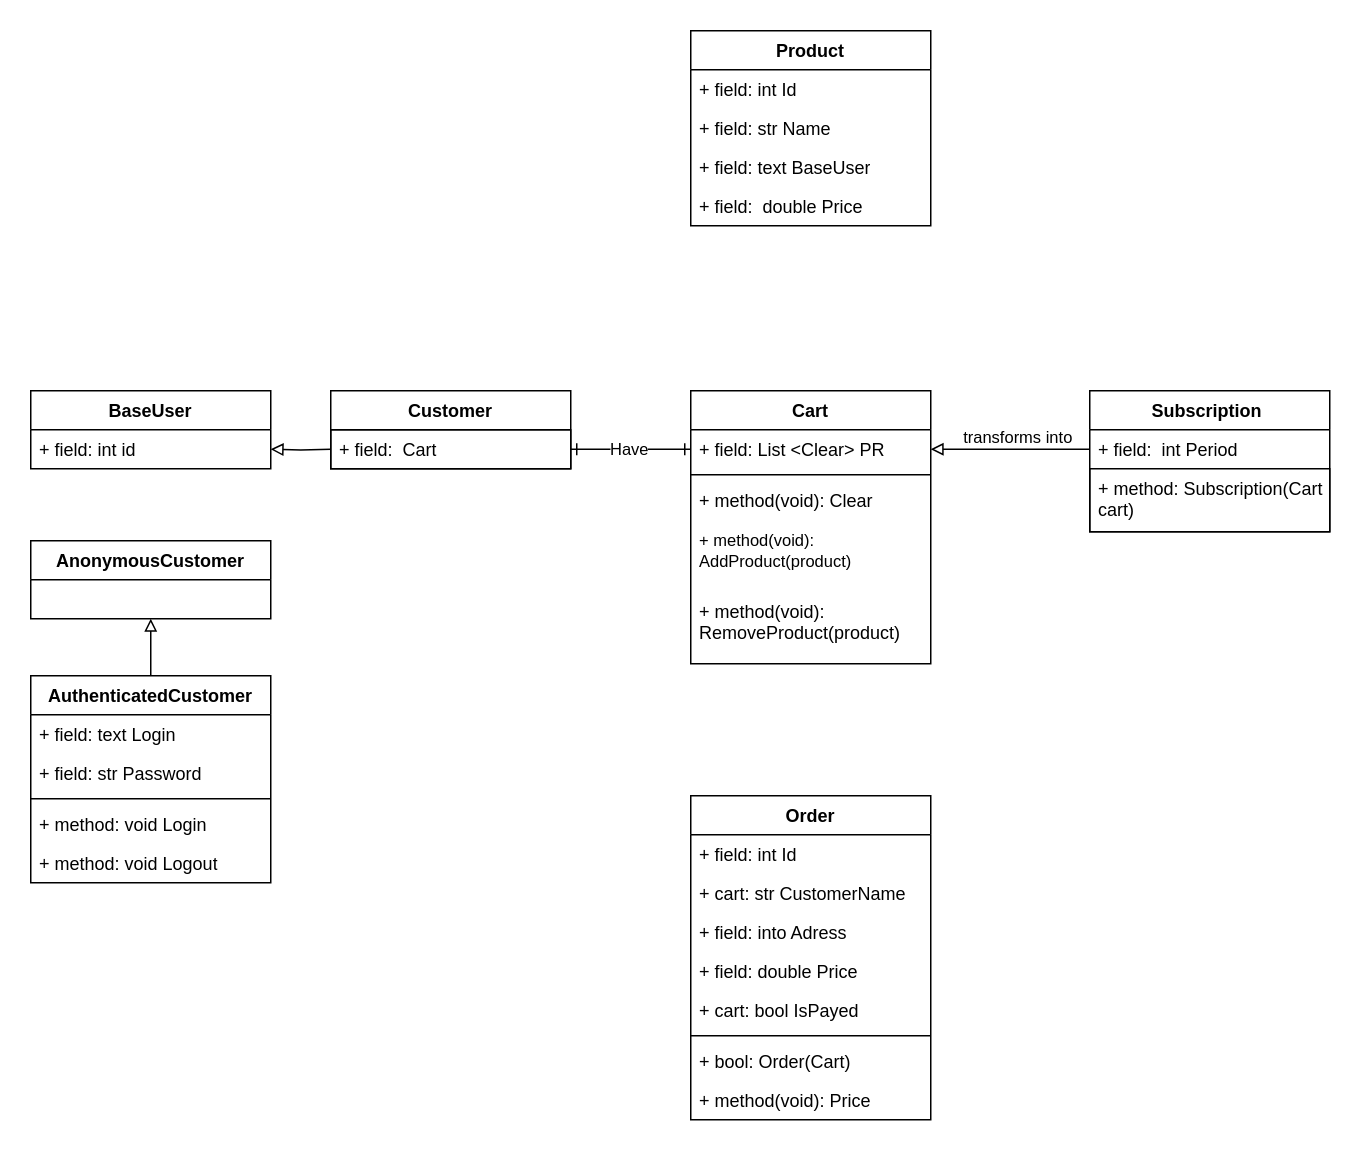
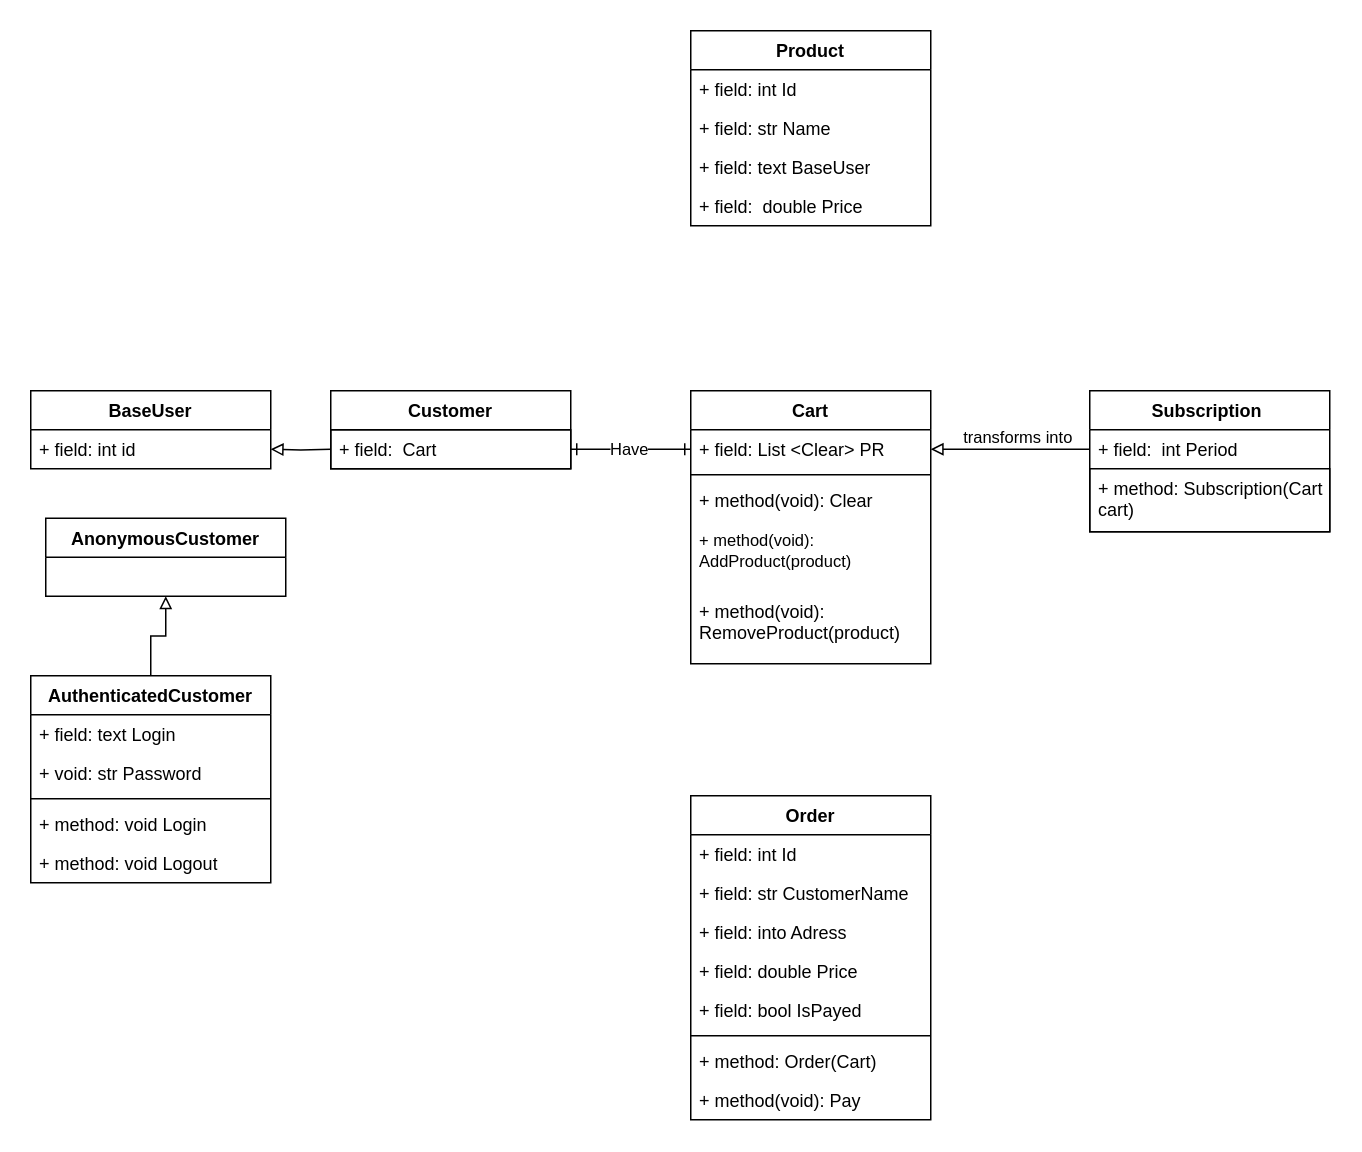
node "AnonymousCustomer": moved (151, 580) -> (166, 557)
node "+ field: str Password": label "+ field: str Password" -> "+ void: str Password"
node "+ cart: str CustomerName": label "+ cart: str CustomerName" -> "+ field: str CustomerName"
node "+ cart: bool IsPayed": label "+ cart: bool IsPayed" -> "+ field: bool IsPayed"
node "+ bool: Order(Cart)": label "+ bool: Order(Cart)" -> "+ method: Order(Cart)"
node "+ method(void): Price": label "+ method(void): Price" -> "+ method(void): Pay"
